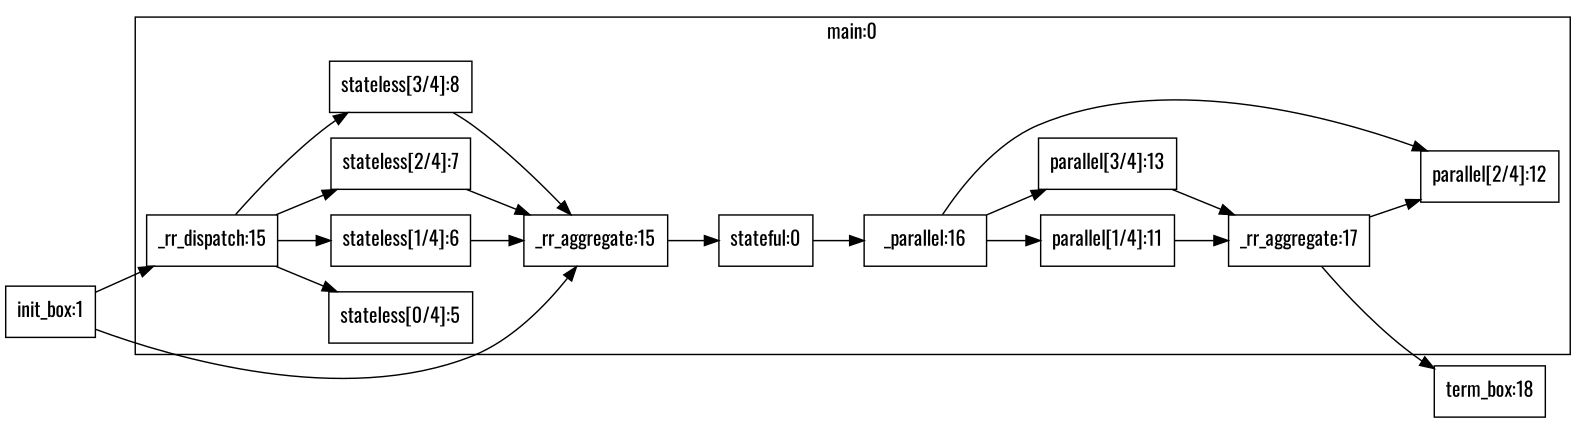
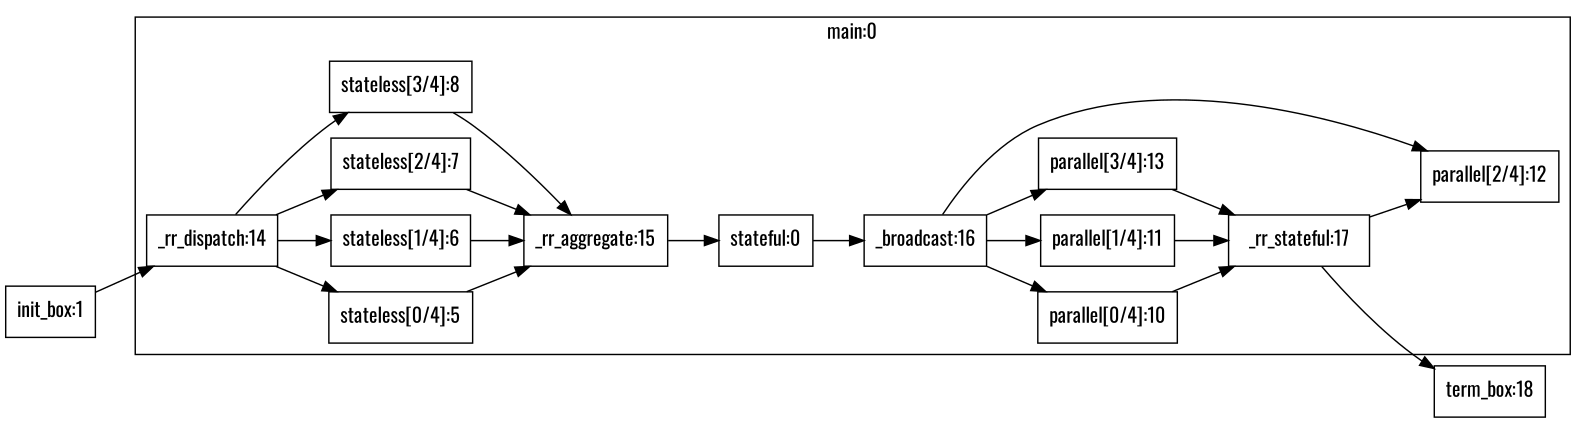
node "_rr_dispatch:15": label "_rr_dispatch:15" -> "_rr_dispatch:14"
node "_parallel:16": label "_parallel:16" -> "_broadcast:16"
node "_rr_aggregate:17": label "_rr_aggregate:17" -> "_rr_stateful:17"
node "parallel[0/4]:10": added
edge "init_box:1" -> "_rr_aggregate:15": now "stateless[0/4]:5" -> "_rr_aggregate:15"
